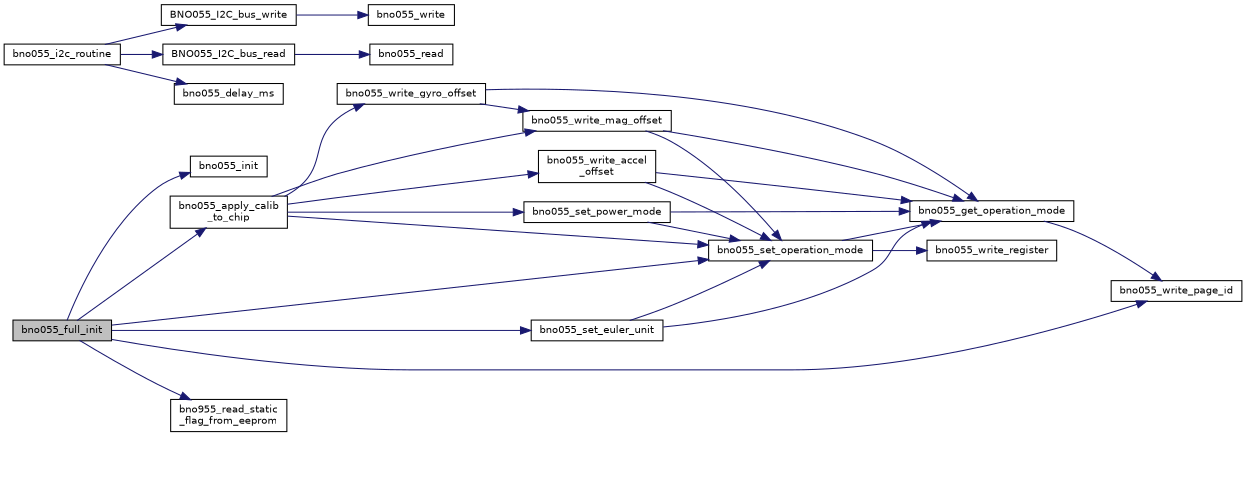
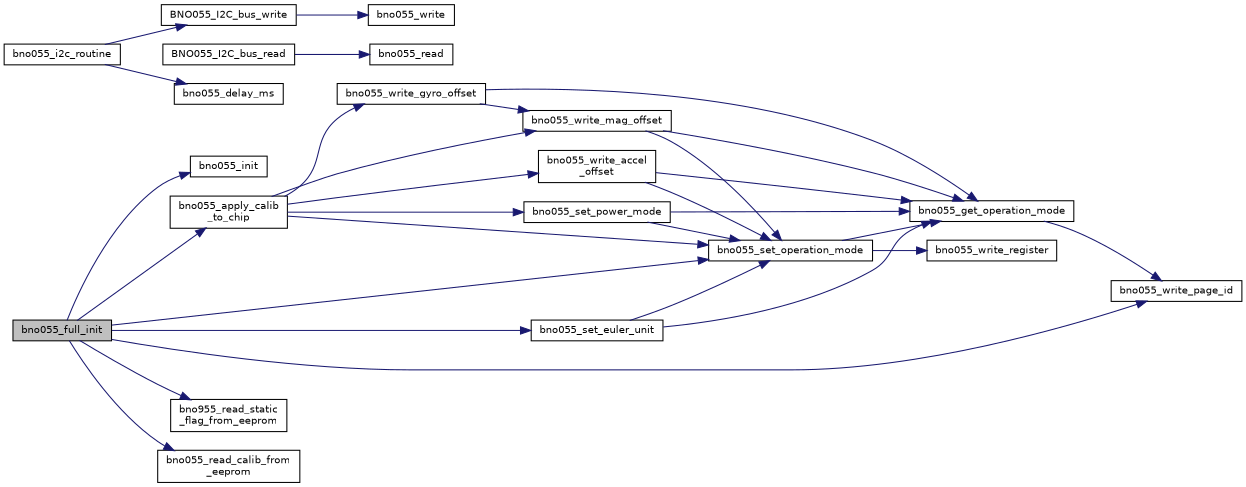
edge "bno055_i2c_routine" -> "BNO055_I2C_bus_read": removed
node "bno055_read_calib_from _eeprom": added
